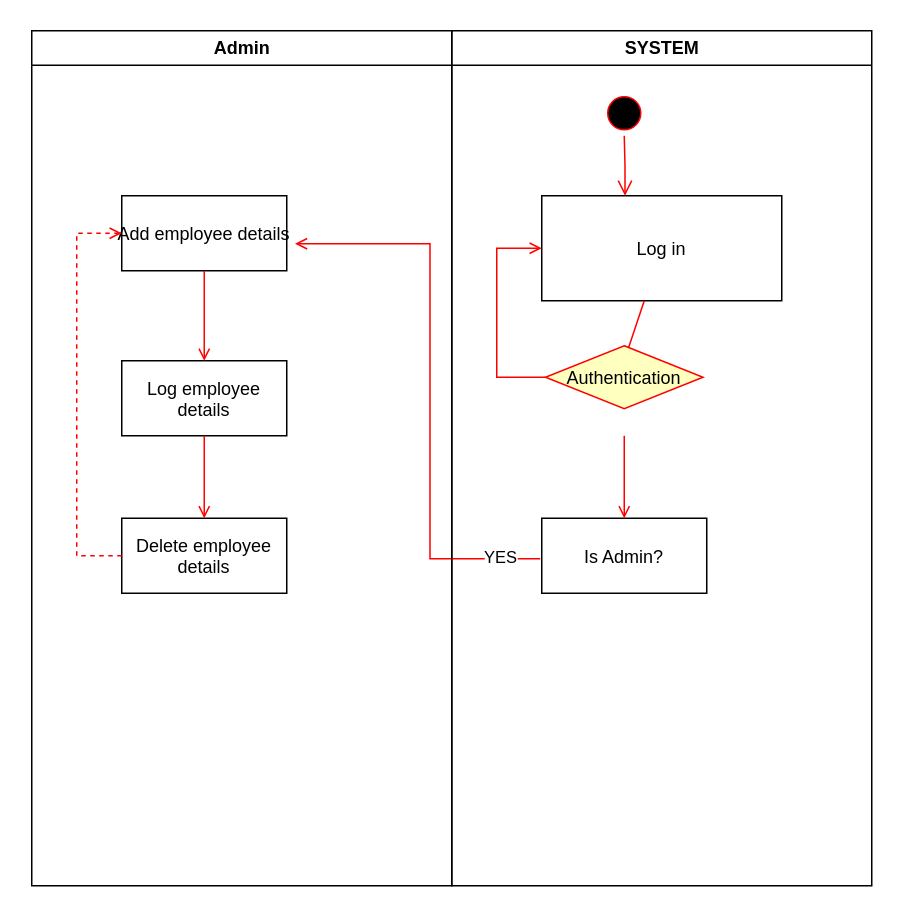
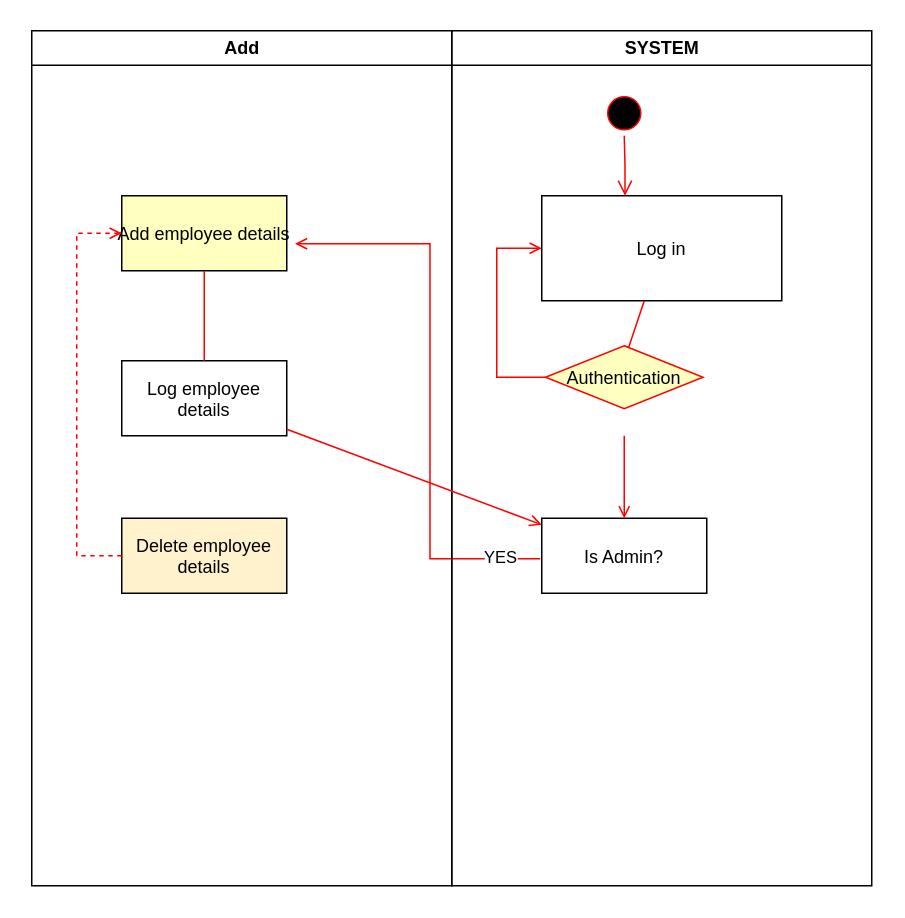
node "Admin": label "Admin" -> "Add"
node "Add employee details": fillcolor #ffffff -> #ffffc0
edge "Add employee details" -> "Log employee details": arrowhead open -> none
edge "Log employee details" -> "Delete employee details": now "Log employee details" -> "Is Admin?"
node "Delete employee details": fillcolor #ffffff -> #fff2cc
